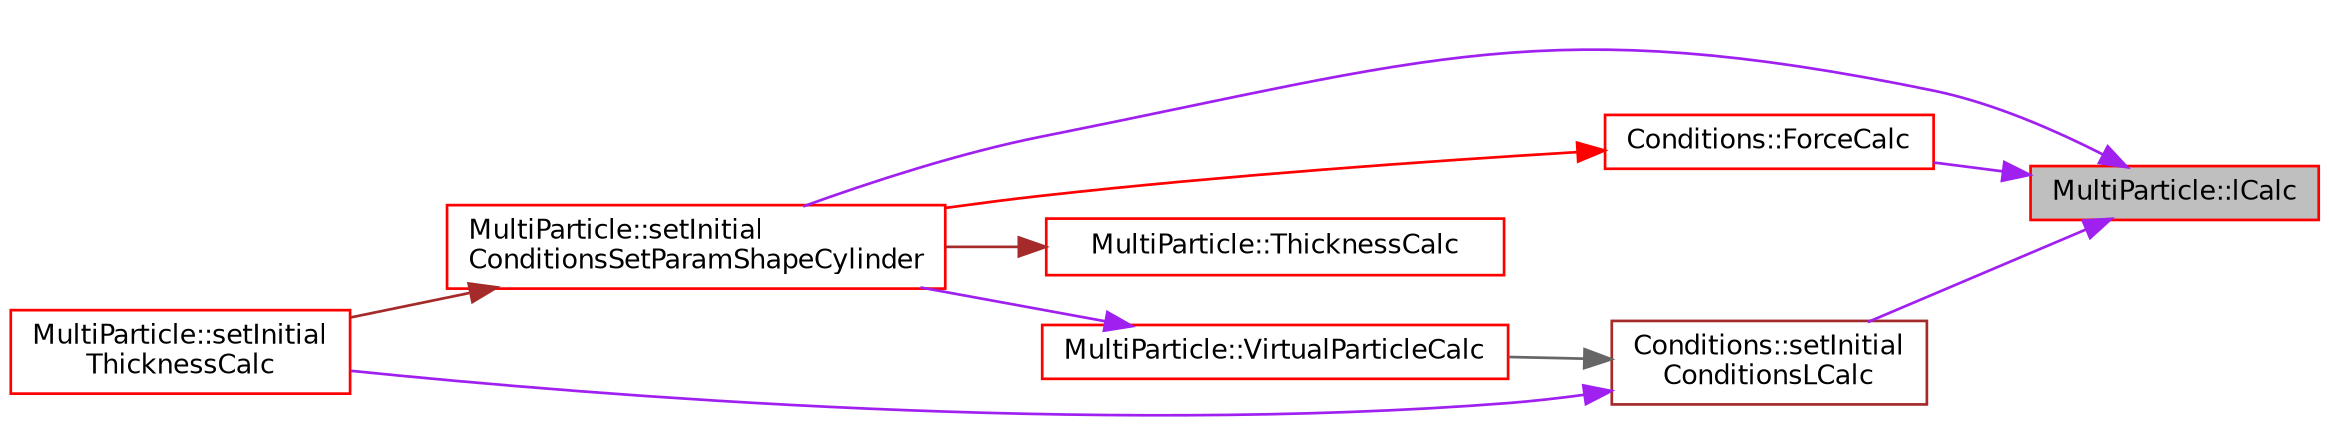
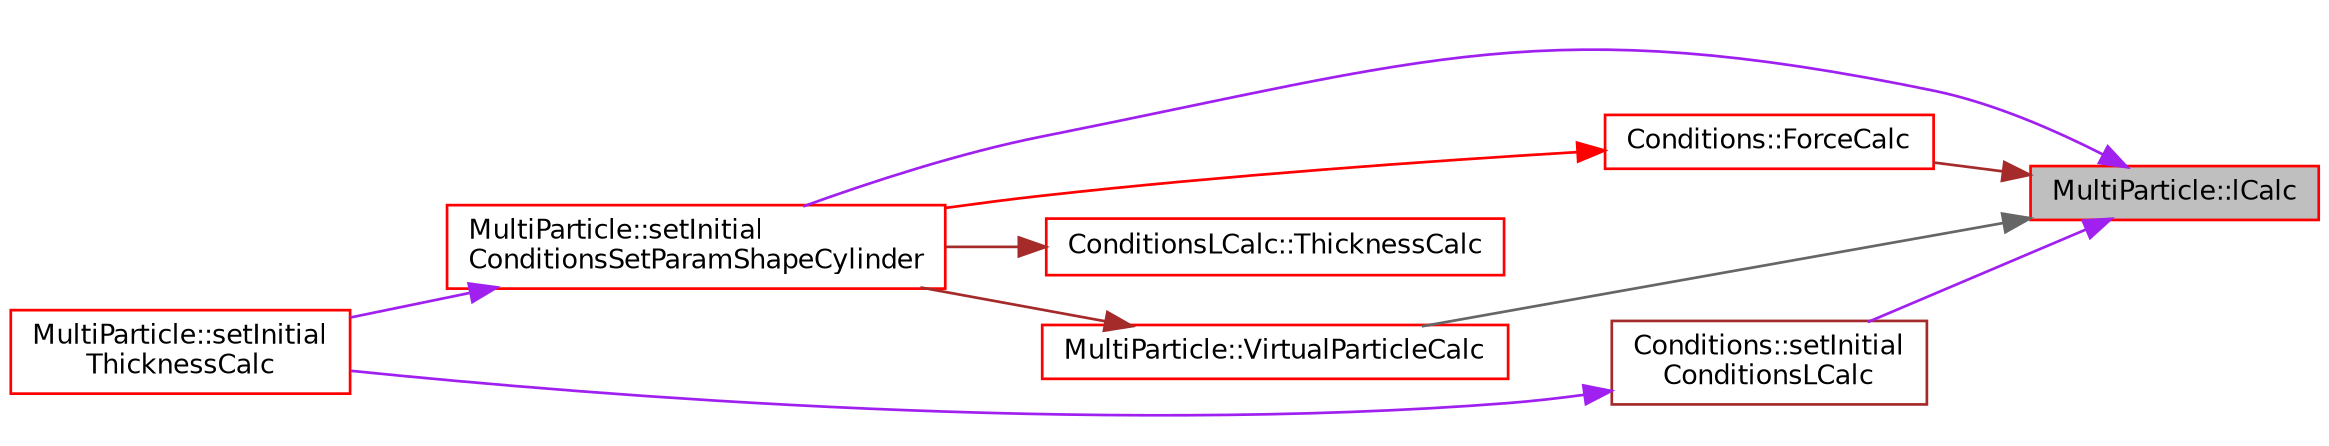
edge "Conditions::ForceCalc" -> "MultiParticle::lCalc": color purple -> brown
node "MultiParticle::ThicknessCalc": label "MultiParticle::ThicknessCalc" -> "ConditionsLCalc::ThicknessCalc"
edge "MultiParticle::setInitial ConditionsSetParamShapeCylinder" -> "MultiParticle::VirtualParticleCalc": color purple -> brown
edge "MultiParticle::setInitial ThicknessCalc" -> "MultiParticle::setInitial ConditionsSetParamShapeCylinder": color brown -> purple
edge "MultiParticle::VirtualParticleCalc" -> "Conditions::setInitial ConditionsLCalc": now "MultiParticle::VirtualParticleCalc" -> "MultiParticle::lCalc"
